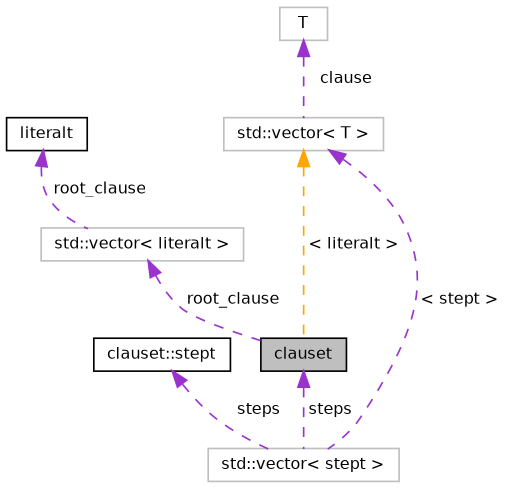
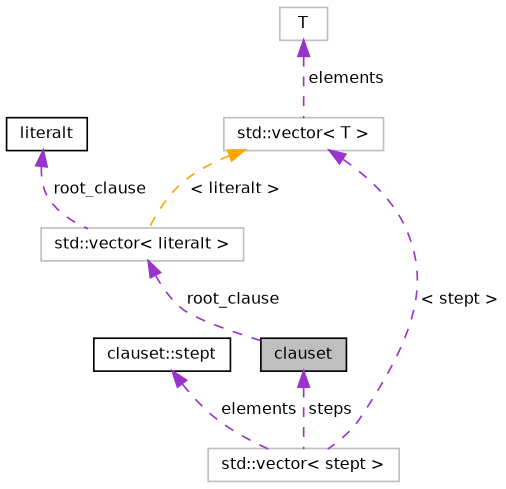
edge "std::vector< T >" -> "T": label " clause" -> " elements"
edge "clauset" -> "std::vector< T >": now "std::vector< literalt >" -> "std::vector< T >"
edge "std::vector< stept >" -> "clauset::stept": label " steps" -> " elements"
